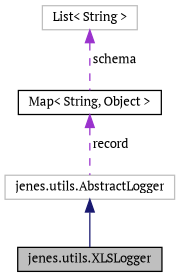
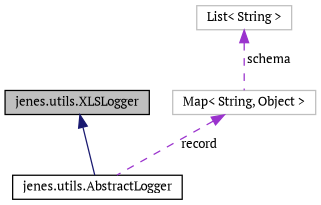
node "Map< String, Object >": color black -> grey75
node "jenes.utils.AbstractLogger": color grey75 -> black
edge "jenes.utils.XLSLogger" -> "jenes.utils.AbstractLogger": reversed
